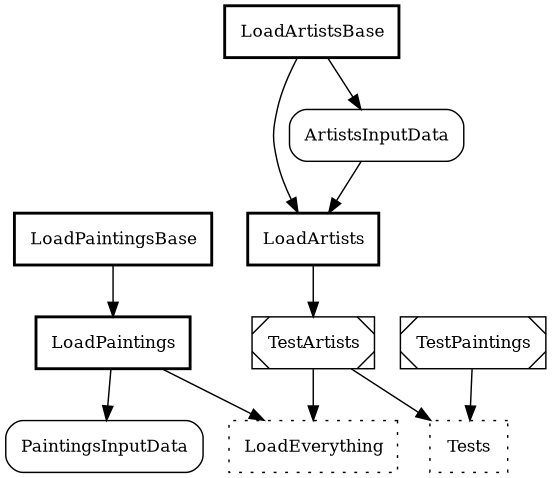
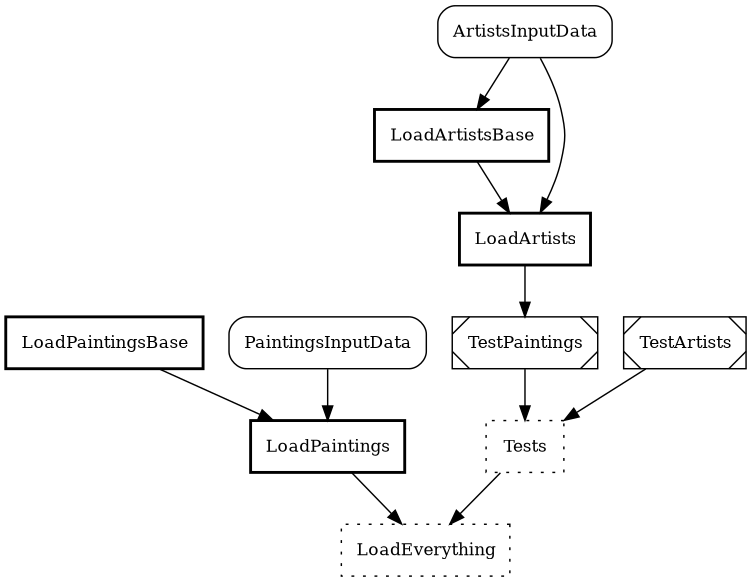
edge "LoadArtistsBase" -> "ArtistsInputData": reversed
edge "LoadArtists" -> "TestArtists": now "LoadArtists" -> "TestPaintings"
edge "LoadPaintings" -> "PaintingsInputData": reversed
edge "TestArtists" -> "LoadEverything": now "Tests" -> "LoadEverything"
